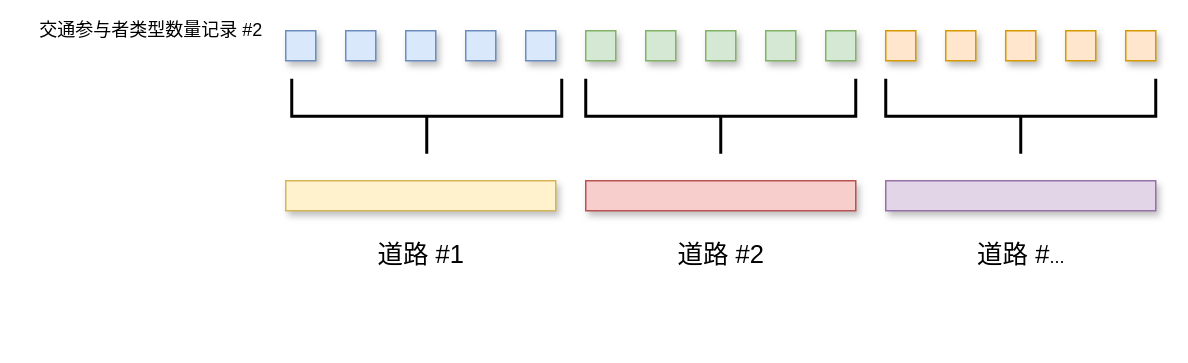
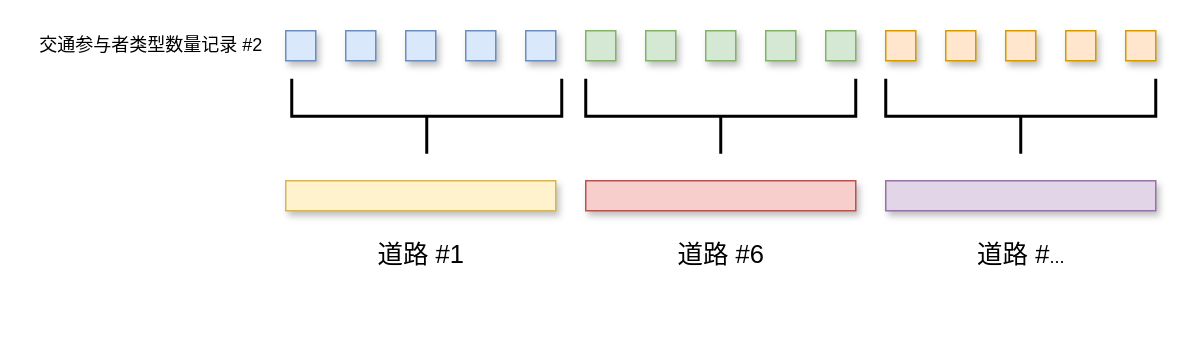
node "交通参与者类型数量记录 #2": moved (151, 31) -> (151, 46)
node "道路 #2": label "道路 #2" -> "道路 #6"
